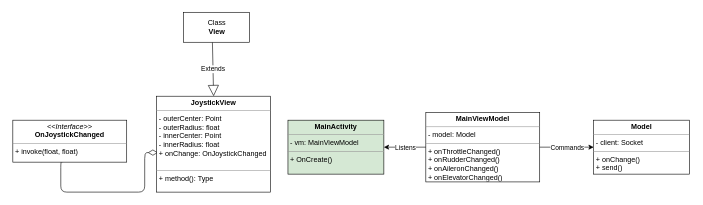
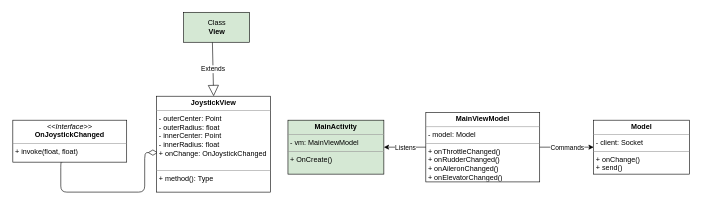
node "Class View": fillcolor #ffffff -> #d5e8d4
